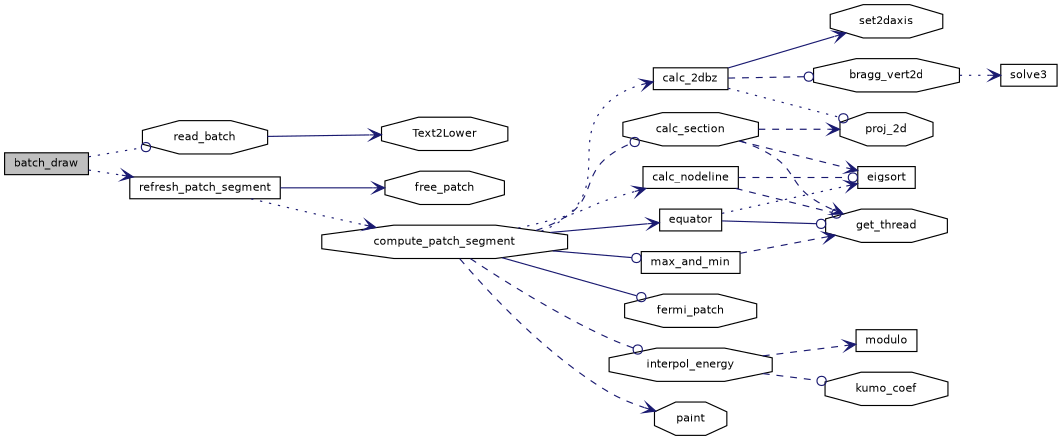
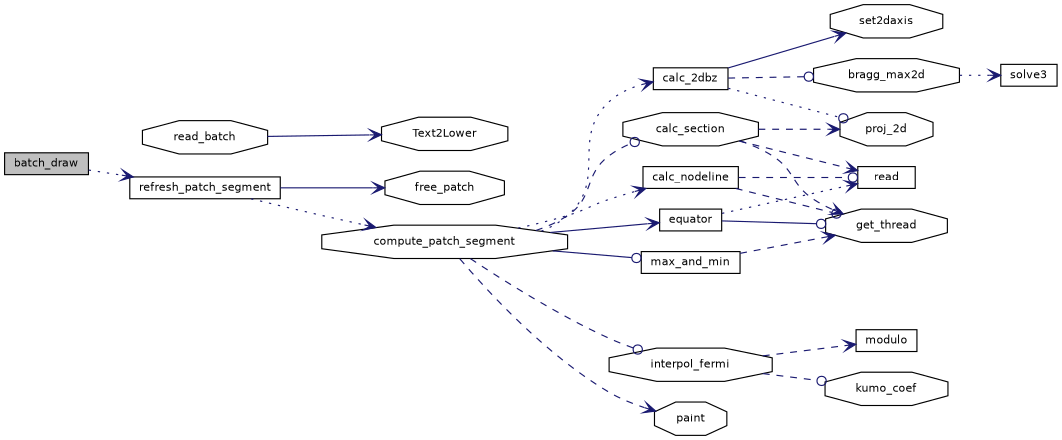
node "bragg_vert2d": label "bragg_vert2d" -> "bragg_max2d"
edge "batch_draw" -> "read_batch": removed
node "eigsort": label "eigsort" -> "read"
node "fermi_patch": removed
node "interpol_energy": label "interpol_energy" -> "interpol_fermi"
